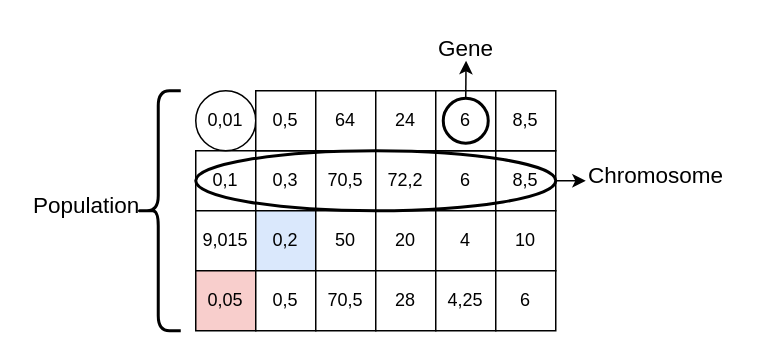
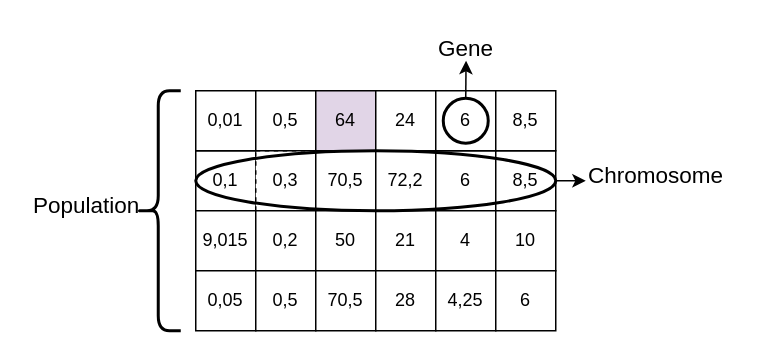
node "0,01": shape ellipse -> rectangle
node "64": fillcolor #ffffff -> #e1d5e7
node "0,3": style solid -> dashed
node "0,2": fillcolor #dae8fc -> #ffffff
node "20": label "20" -> "21"
node "0,05": fillcolor #f8cecc -> #ffffff
